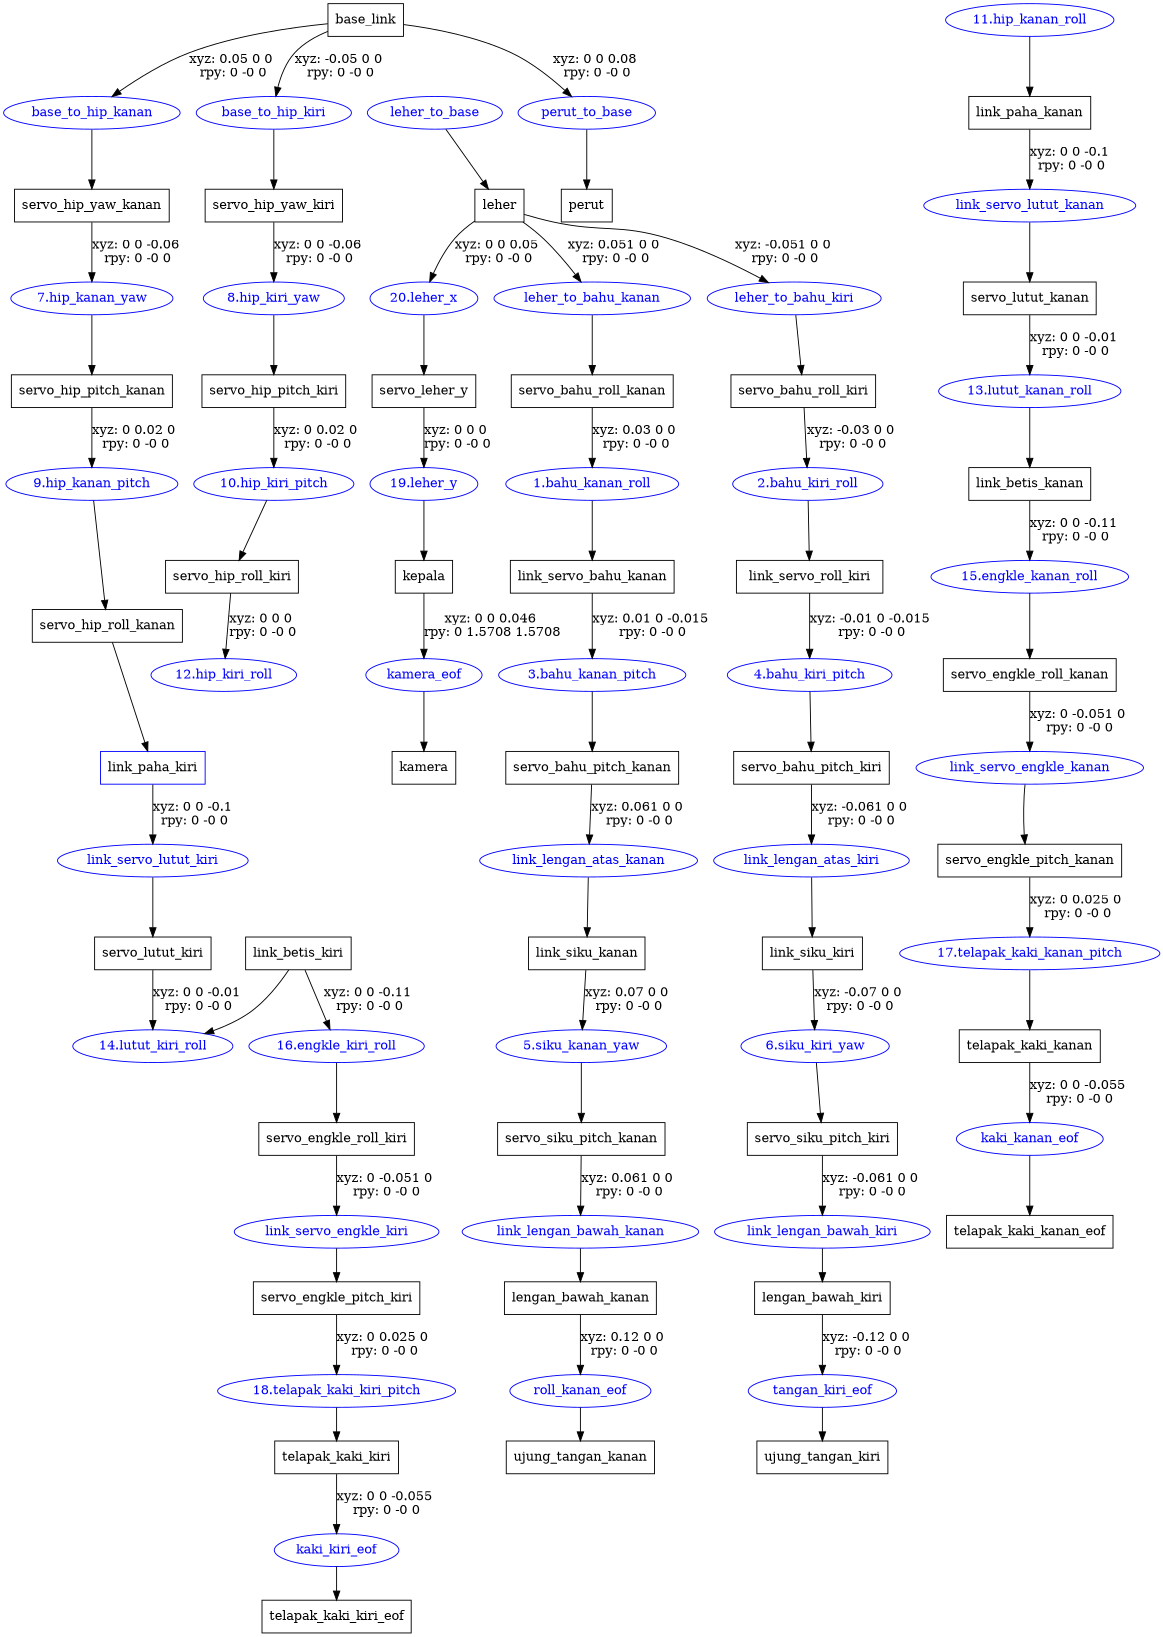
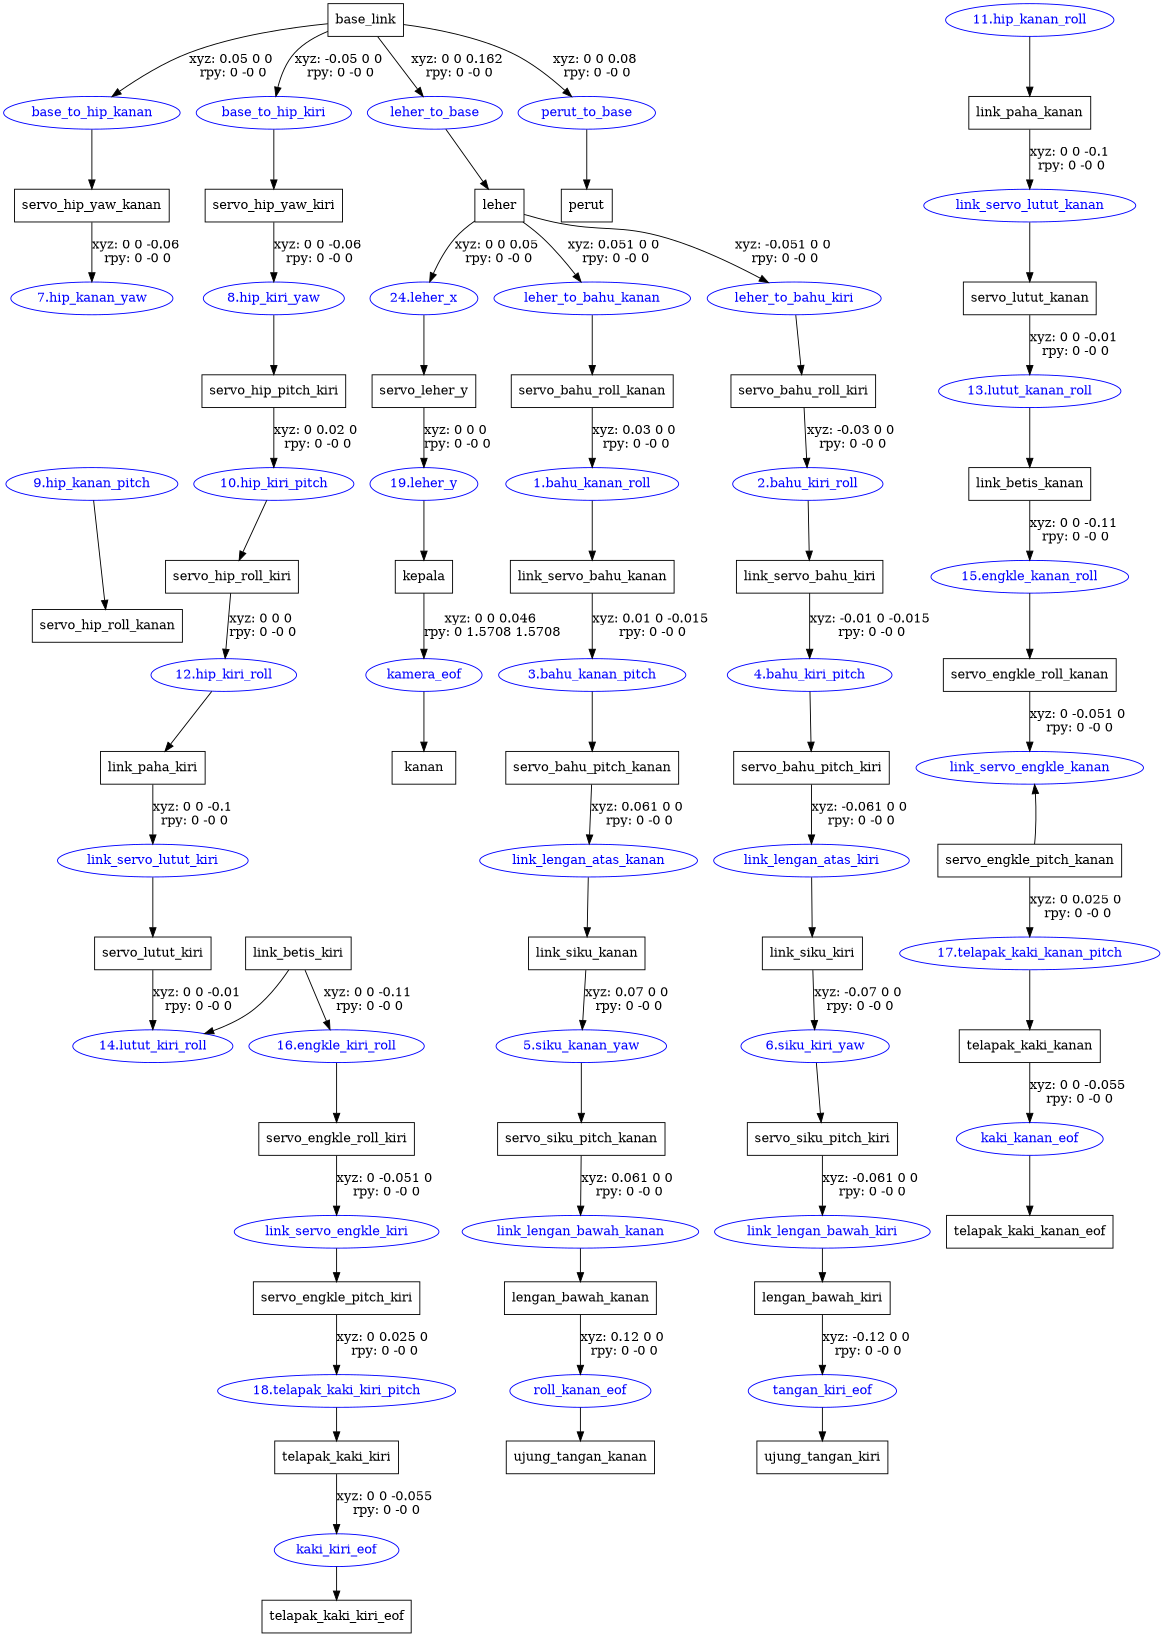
edge "base_link" -> "leher_to_base": added, label "xyz: 0 0 0.162 rpy: 0 -0 0"
node "20.leher_x": label "20.leher_x" -> "24.leher_x"
node "servo_hip_pitch_kanan": removed
node "link_servo_roll_kiri": label "link_servo_roll_kiri" -> "link_servo_bahu_kiri"
edge "servo_hip_roll_kanan" -> "link_paha_kiri": now "12.hip_kiri_roll" -> "link_paha_kiri"
node "link_paha_kiri": color blue -> black
node "kamera": label "kamera" -> "kanan"
edge "link_servo_engkle_kanan" -> "servo_engkle_pitch_kanan": reversed
